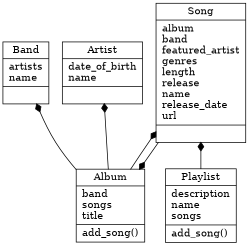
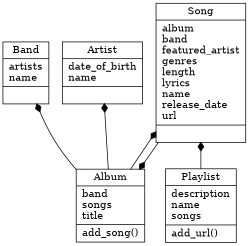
node "Song": text "release" -> "lyrics"
node "Playlist": text "add_song()" -> "add_url()"
